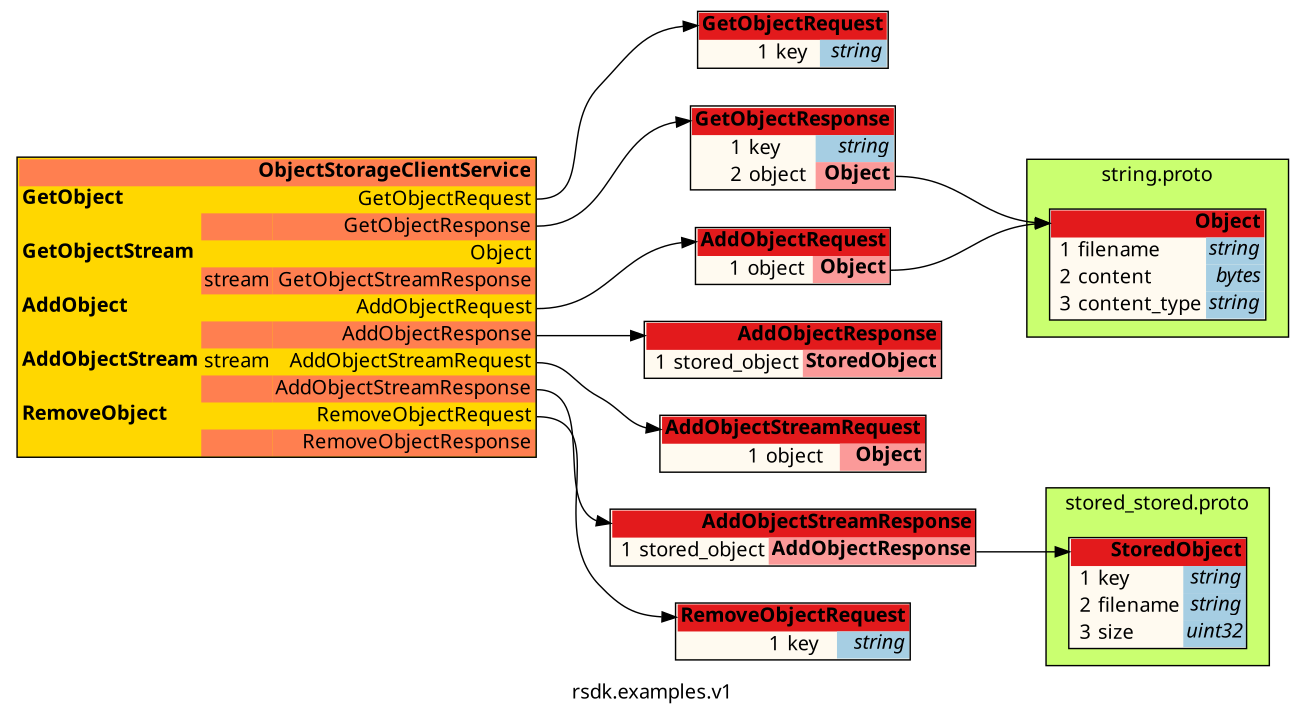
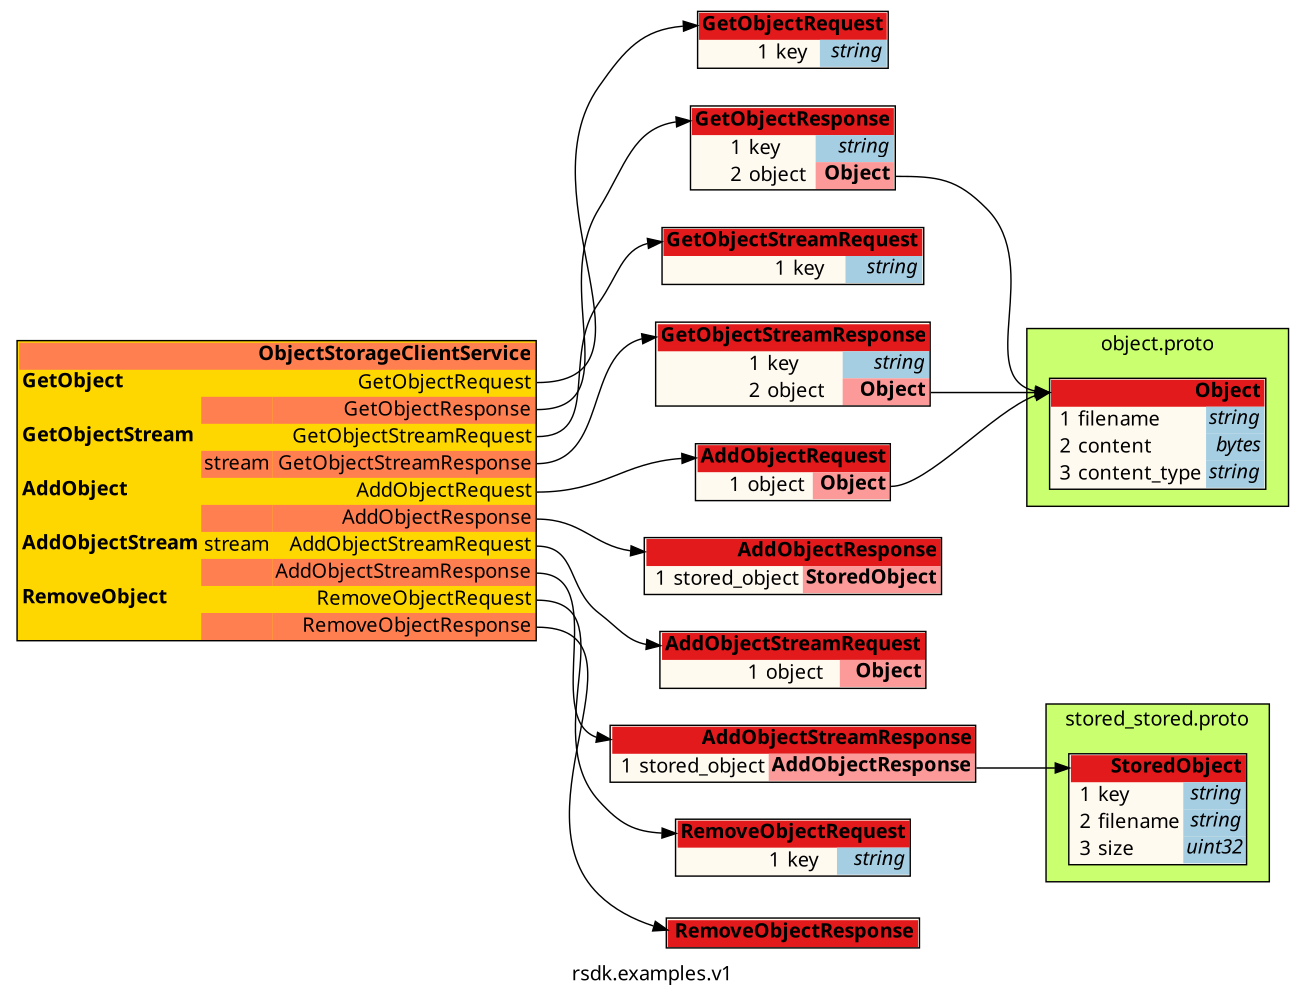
cluster "string.proto": label "string.proto" -> "object.proto"
node "ObjectStorageClientService": text "Object" -> "GetObjectStreamRequest"
node "GetObjectStreamRequest": added
node "GetObjectStreamResponse": added
node "RemoveObjectResponse": added
